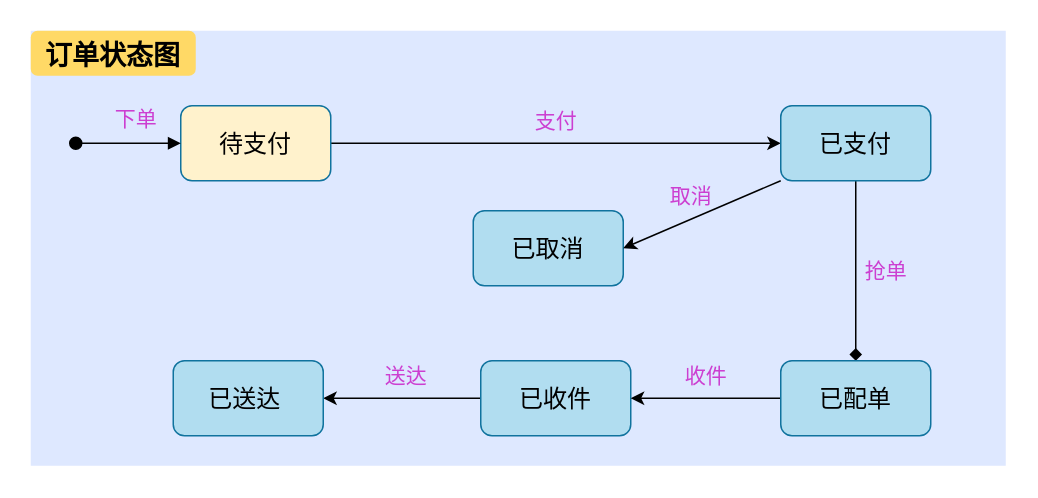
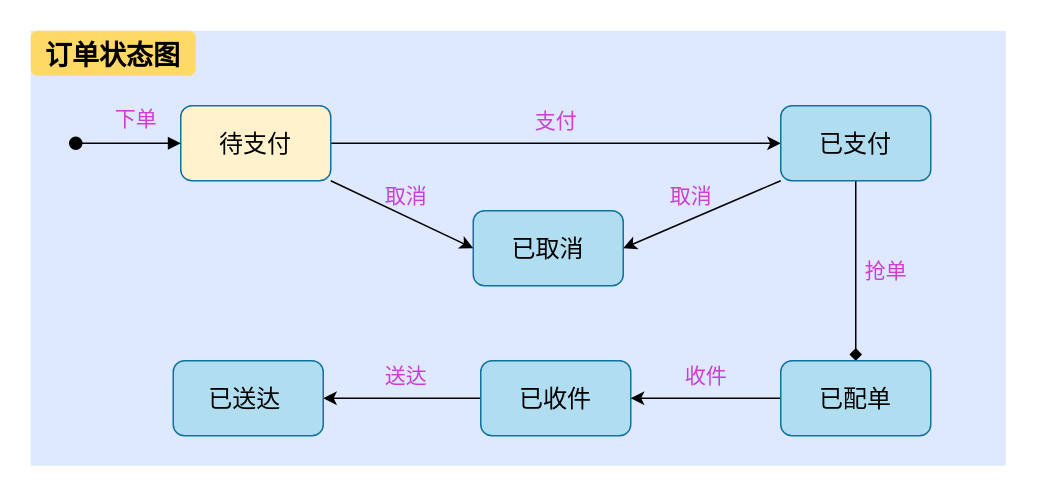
edge "待支付" -> "已取消": added, label "取消"
